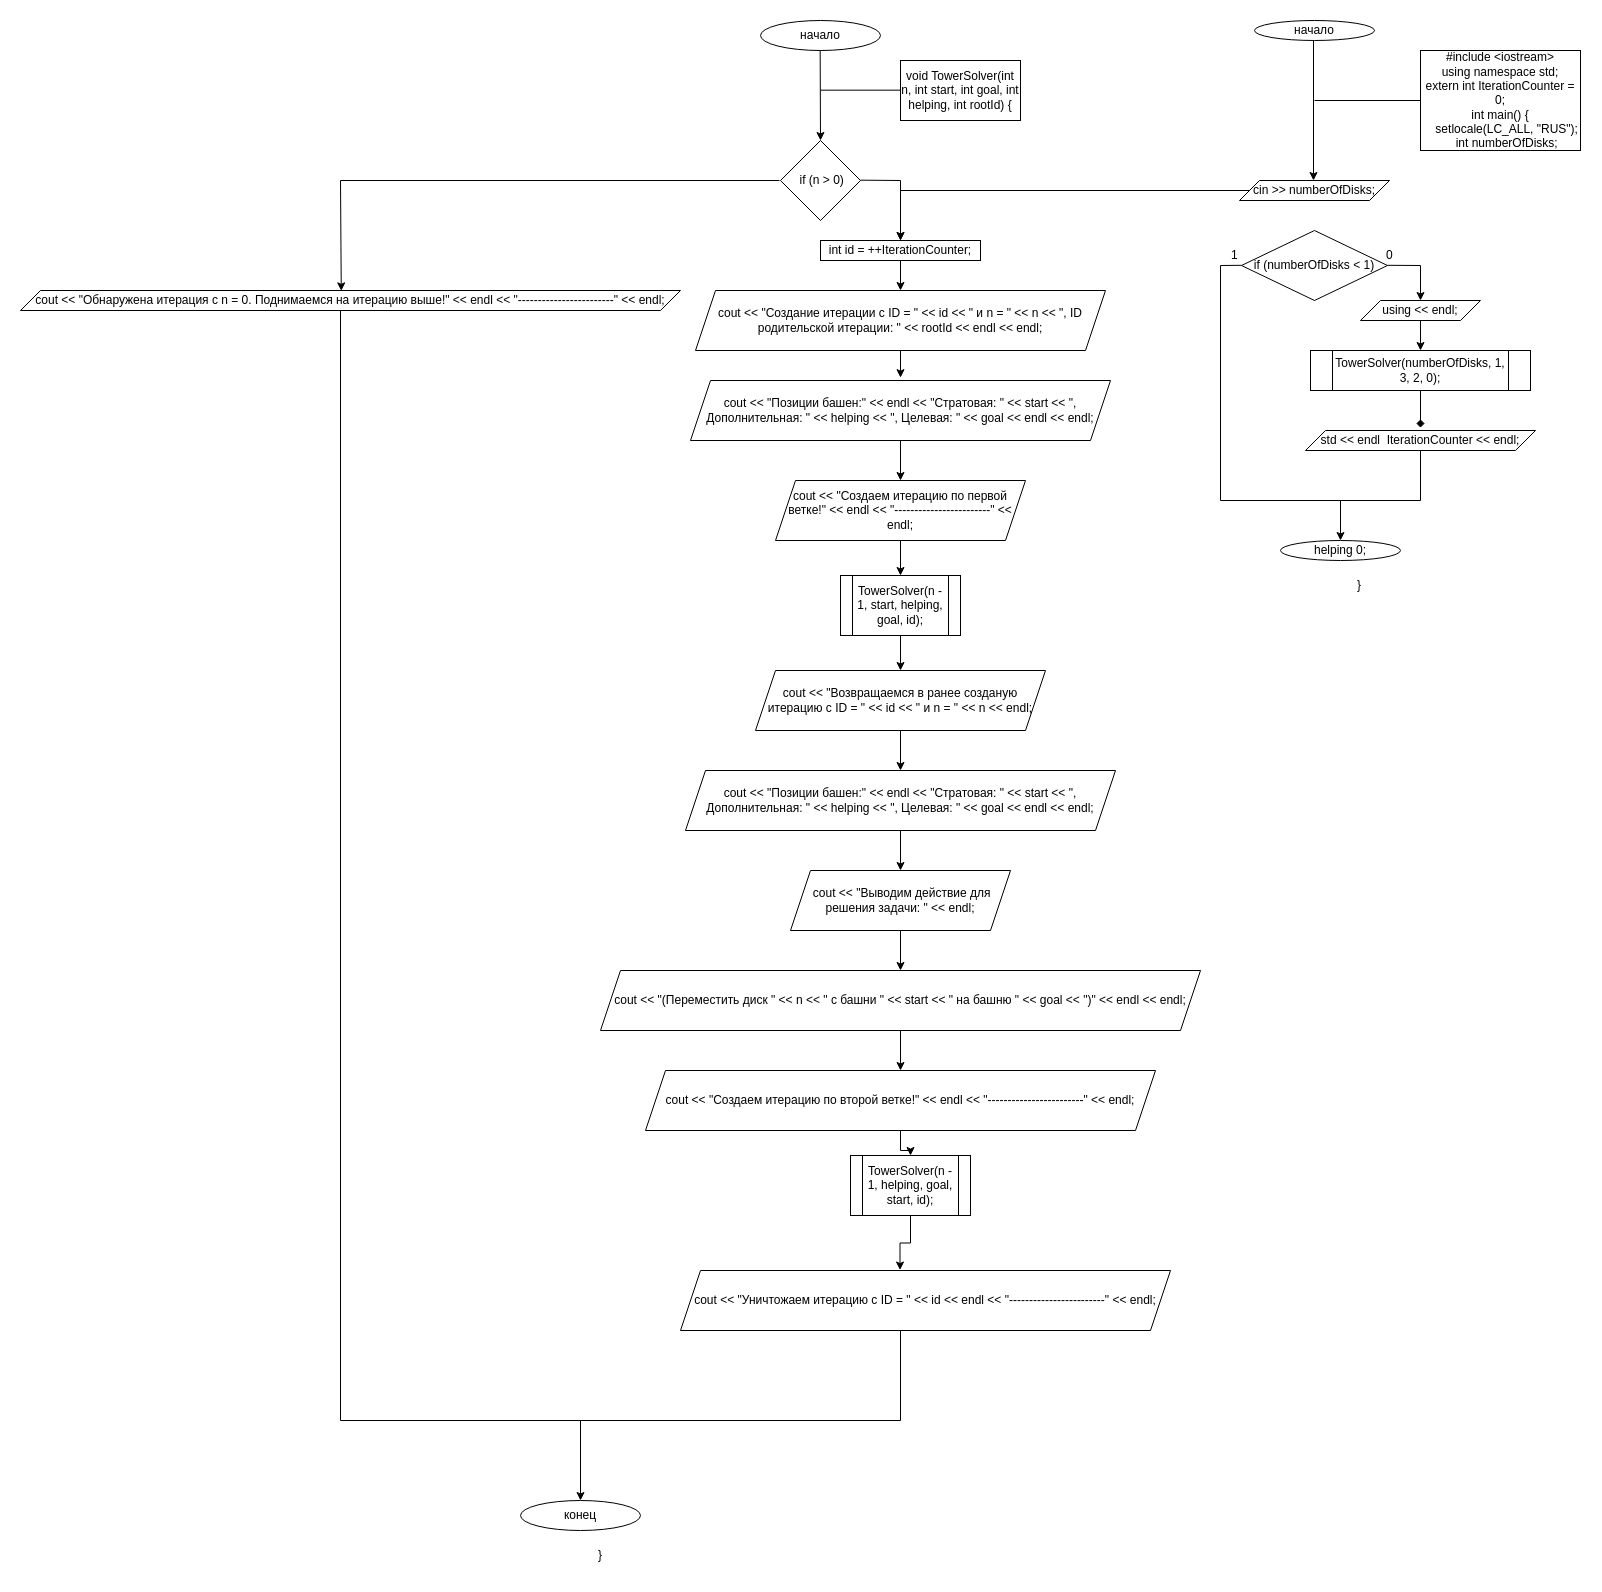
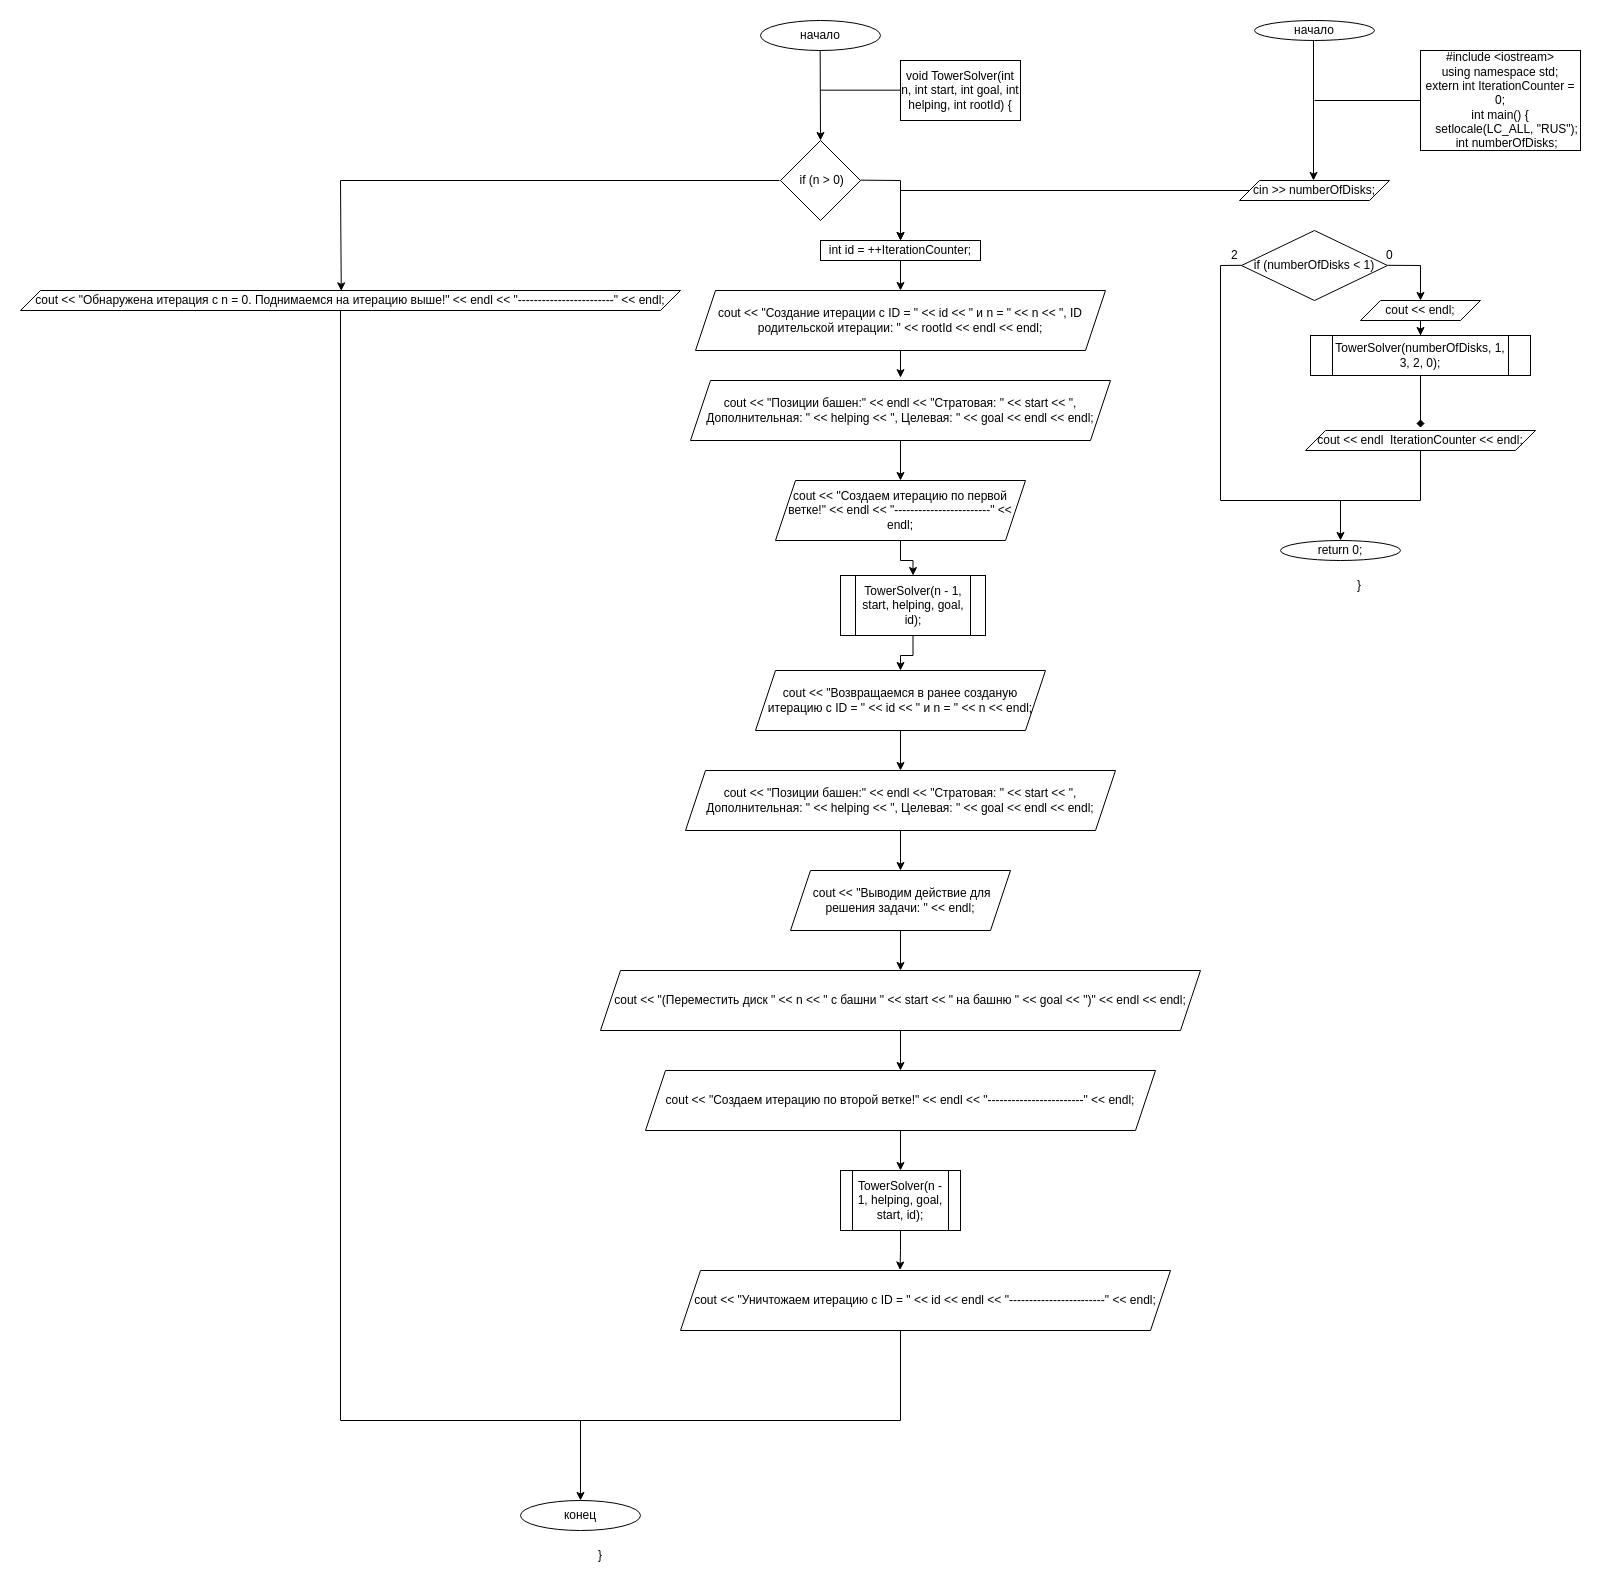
node "1": label "1" -> "2"
node "using << endl;": label "using << endl;" -> "cout << endl;"
node "TowerSolver(numberOfDisks, 1, 3, 2, 0);": moved (1421, 371) -> (1421, 356)
node "std << endl IterationCounter << endl;": label "std << endl IterationCounter << endl;" -> "cout << endl IterationCounter << endl;"
node "helping 0;": label "helping 0;" -> "return 0;"
node "TowerSolver(n - 1, start, helping, goal, id);": size 120x60 -> 145x60
node "TowerSolver(n - 1, helping, goal, start, id);": moved (911, 1186) -> (901, 1201)
